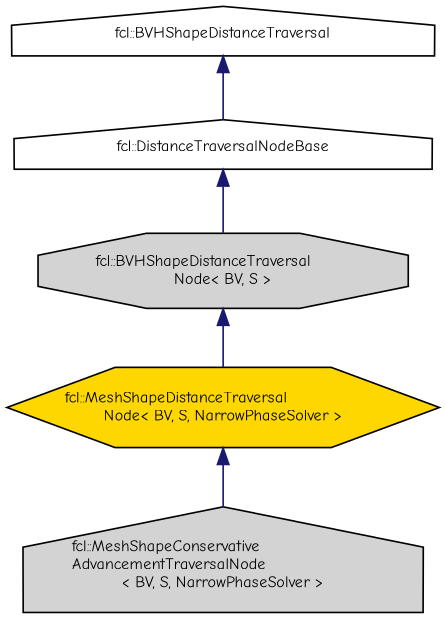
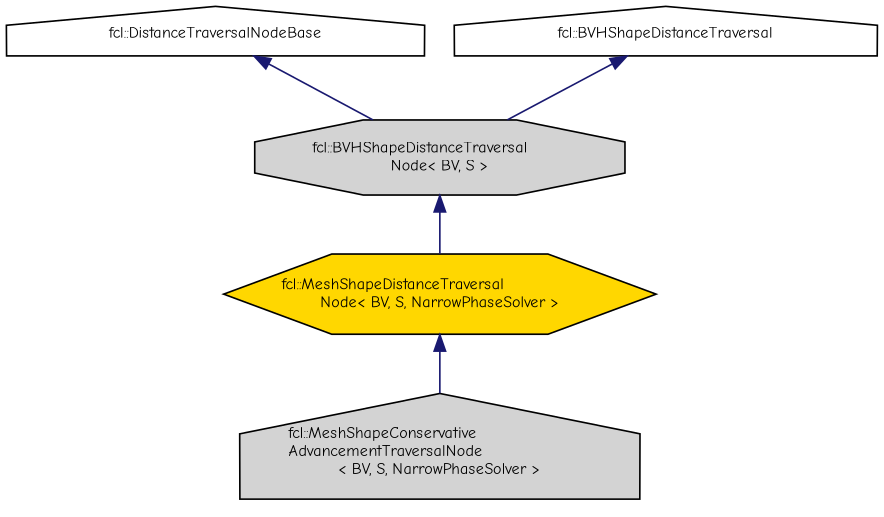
edge "fcl::DistanceTraversalNodeBase" -> "fcl::BVHShapeDistanceTraversal": now "fcl::BVHShapeDistanceTraversal Node< BV, S >" -> "fcl::BVHShapeDistanceTraversal"
